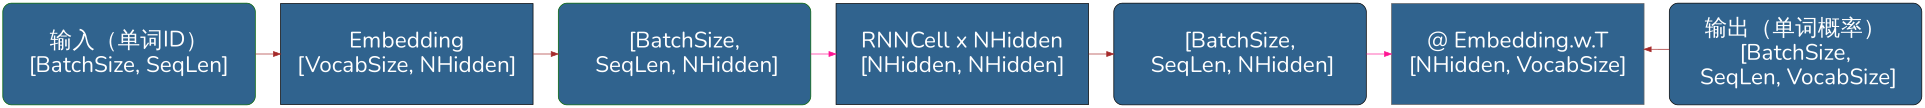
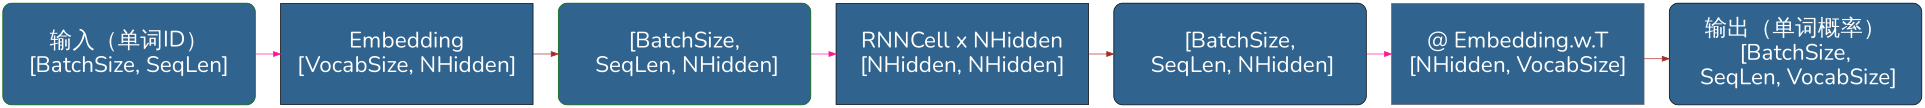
edge "输出（单词概率） [BatchSize, SeqLen, VocabSize]" -> "@ Embedding.w.T [NHidden, VocabSize]": reversed
edge "输入（单词ID） [BatchSize, SeqLen]" -> "Embedding [VocabSize, NHidden]": color brown -> deeppink
